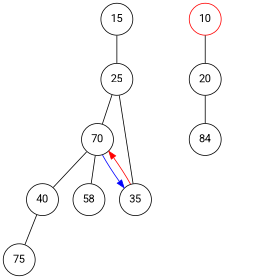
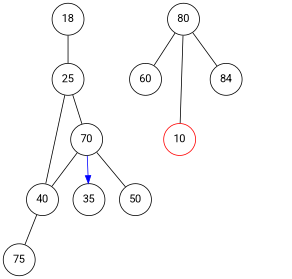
node "15": label "15" -> "18"
node "60": added
node "20": label "20" -> "80"
edge "25" -- "35": now "25" -- "40"
edge "35" -> "70": removed
node "58": label "58" -> "50"
